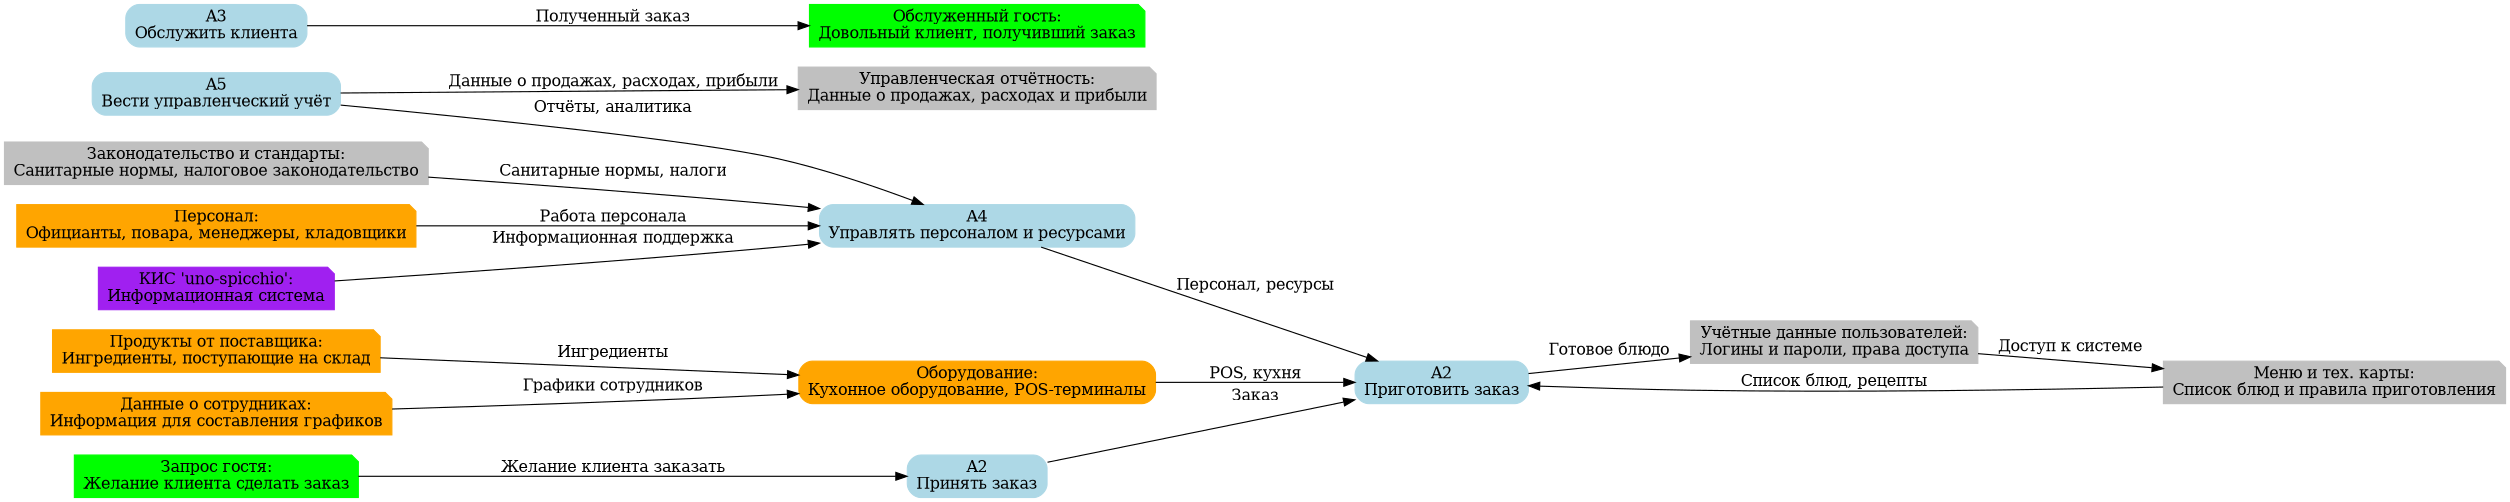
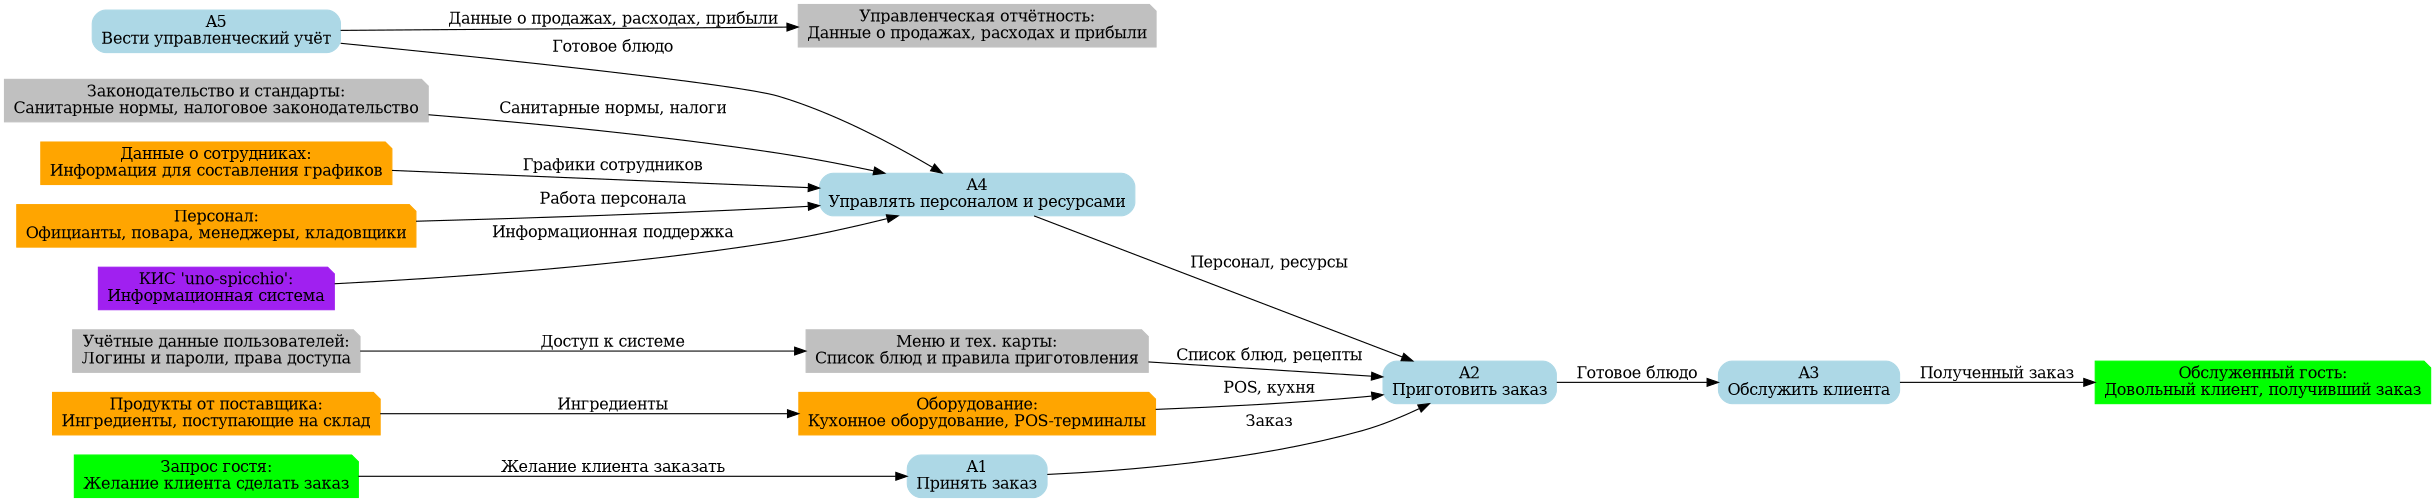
edge "A5 Вести управленческий учёт" -> "A4 Управлять персоналом и ресурсами": label "Отчёты, аналитика" -> "Готовое блюдо"
edge "A2 Приготовить заказ" -> "Учётные данные пользователей: Логины и пароли, права доступа": now "A2 Приготовить заказ" -> "A3 Обслужить клиента"
node "Оборудование: Кухонное оборудование, POS-терминалы": shape box -> note
edge "Данные о сотрудниках: Информация для составления графиков" -> "Оборудование: Кухонное оборудование, POS-терминалы": now "Данные о сотрудниках: Информация для составления графиков" -> "A4 Управлять персоналом и ресурсами"
node "A2 Принять заказ": label "A2 Принять заказ" -> "A1 Принять заказ"
